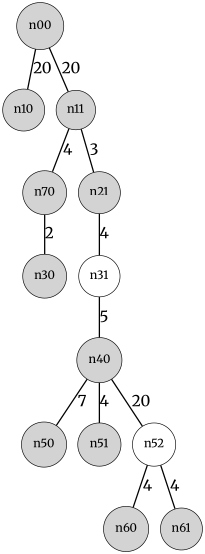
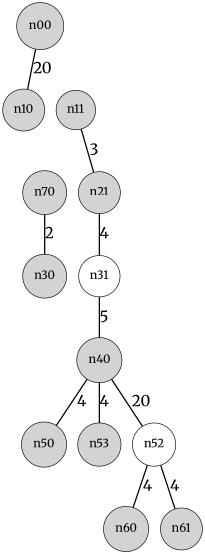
edge "n00" -- "n11": removed, label "20"
edge "n11" -- "n70": removed, label "4"
edge "n40" -- "n50": label "7" -> "4"
node "n51": label "n51" -> "n53"
